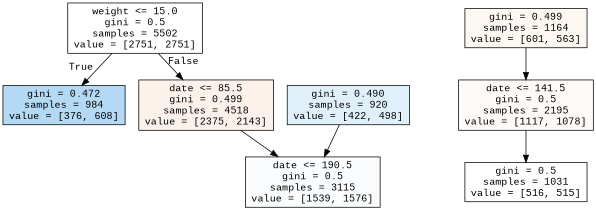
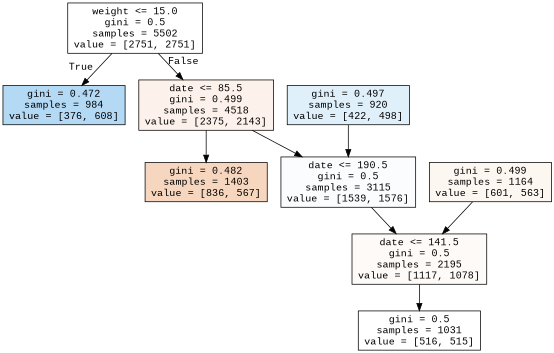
node "gini = 0.490 samples = 920 value = [422, 498]": label "gini = 0.490 samples = 920 value = [422, 498]" -> "gini = 0.497 samples = 920 value = [422, 498]"
node "gini = 0.482 samples = 1403 value = [836, 567]": added
edge "date <= 190.5 gini = 0.5 samples = 3115 value = [1539, 1576]" -> "date <= 141.5 gini = 0.5 samples = 2195 value = [1117, 1078]": added
